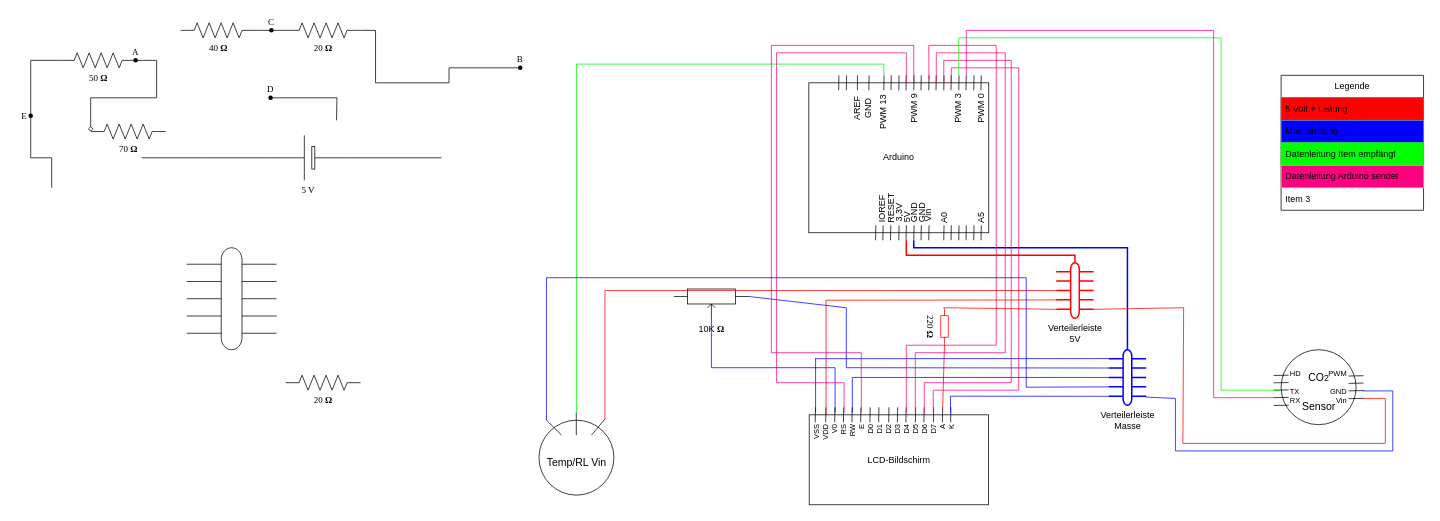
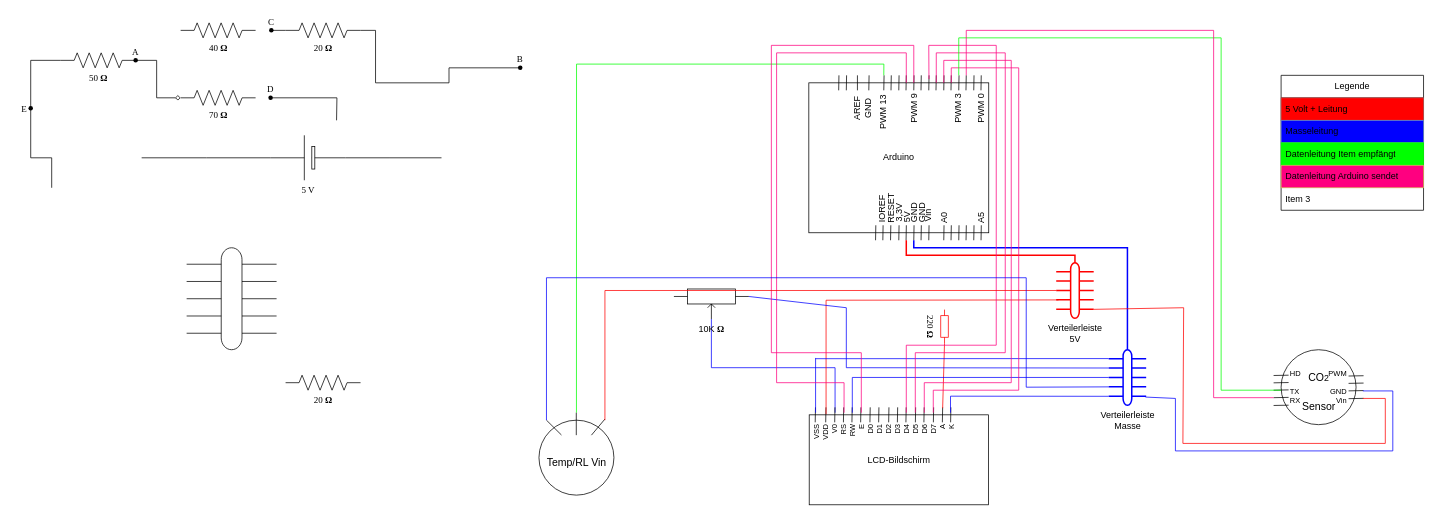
edge "40 Ω" -- "C": removed
node "E": moved (30, 116) -> (30, 108)
node "70 Ω": moved (128, 132) -> (218, 98)
edge "Verteilerleiste 5V" -- "220 Ω": removed
